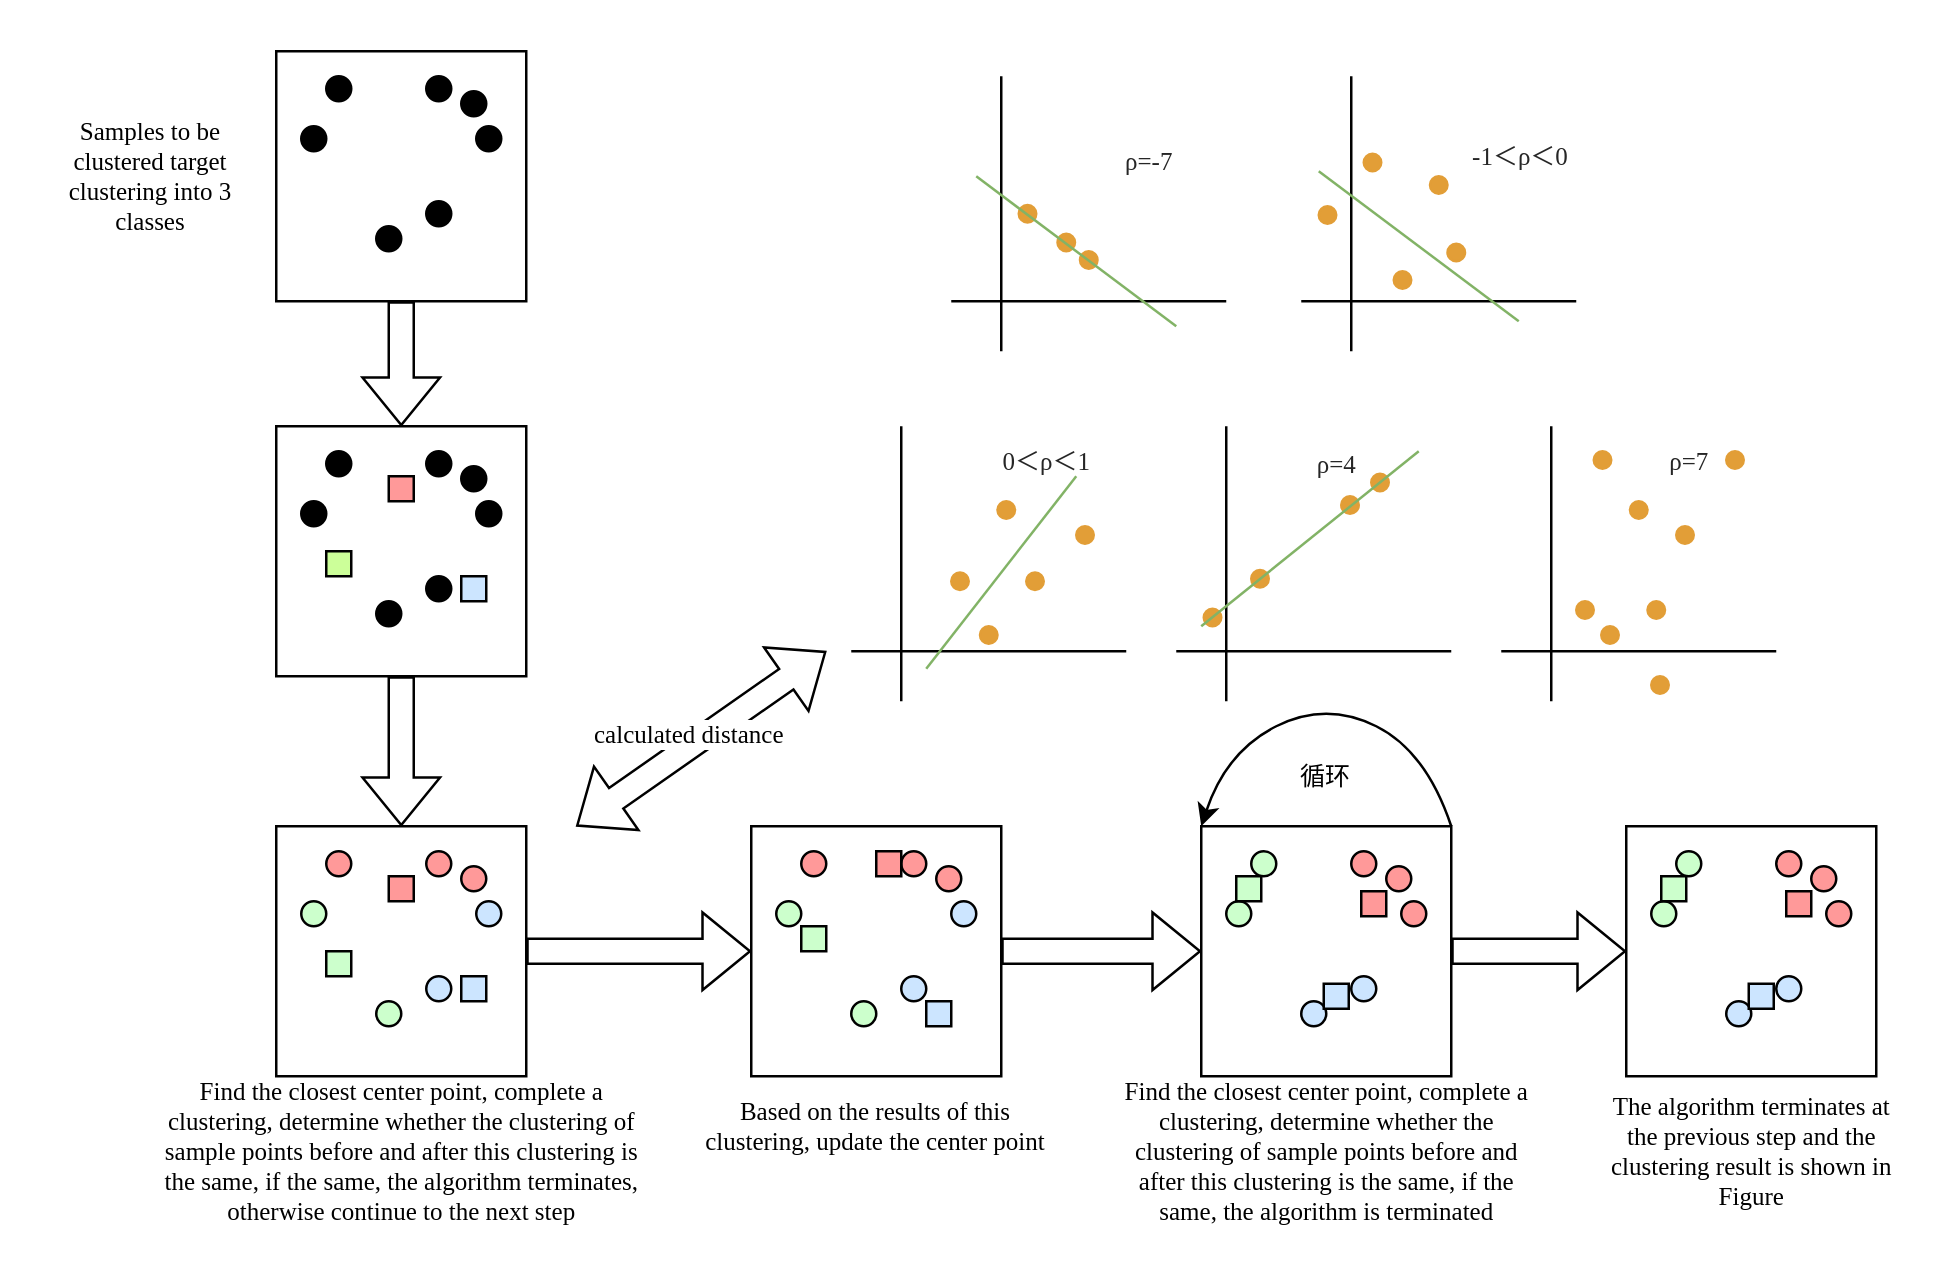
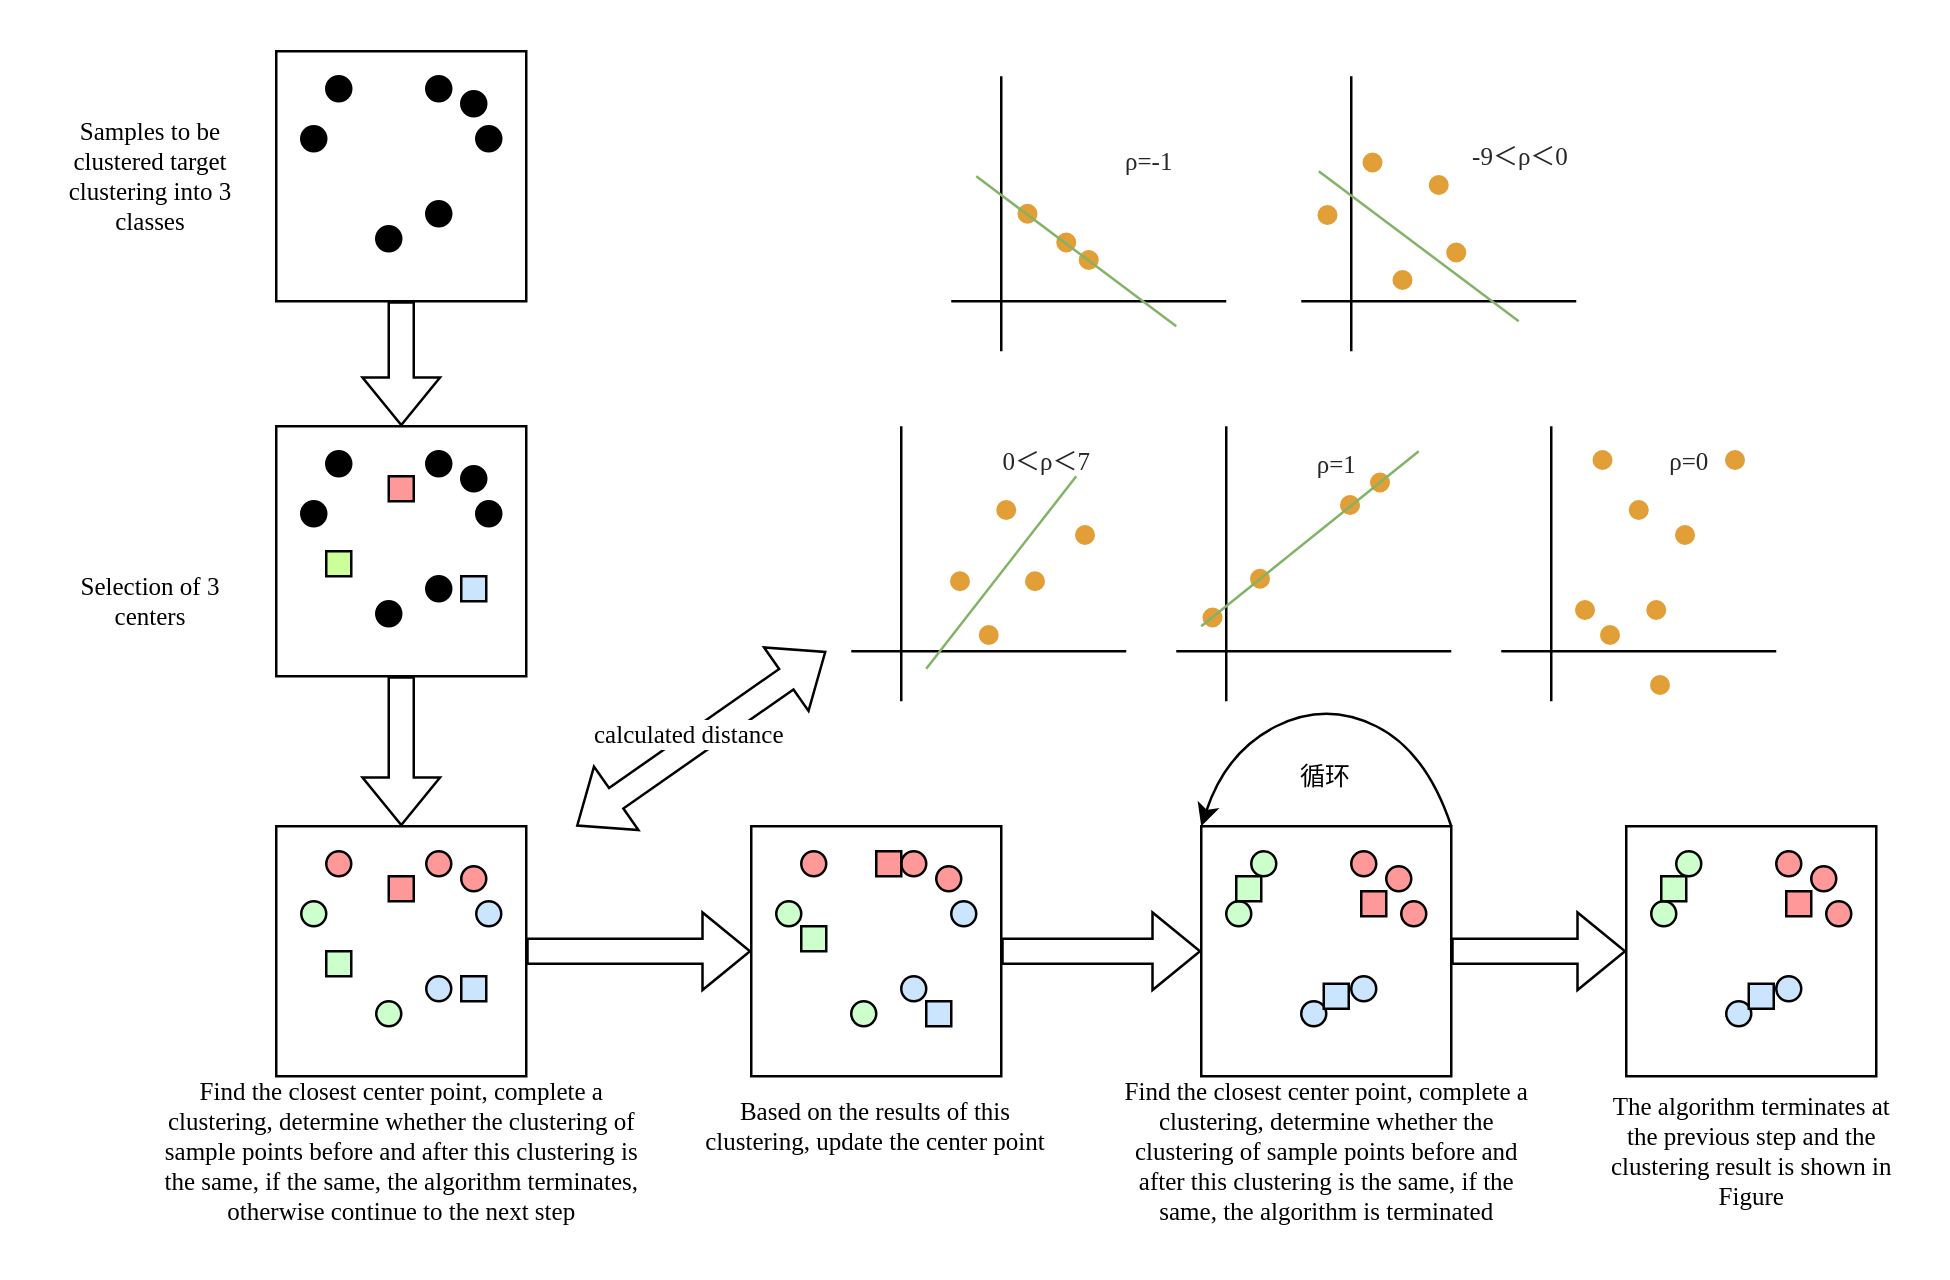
node "-1＜ρ＜0": label "-1＜ρ＜0" -> "-9＜ρ＜0"
node "ρ=-7": label "ρ=-7" -> "ρ=-1"
node "0＜ρ＜1": label "0＜ρ＜1" -> "0＜ρ＜7"
node "ρ=7": label "ρ=7" -> "ρ=0"
node "ρ=4": label "ρ=4" -> "ρ=1"
node "Selection of 3 centers": added
